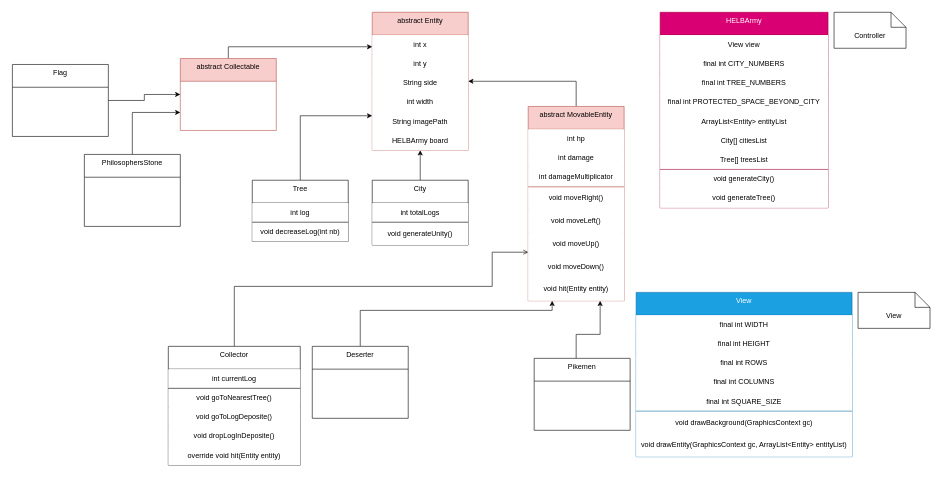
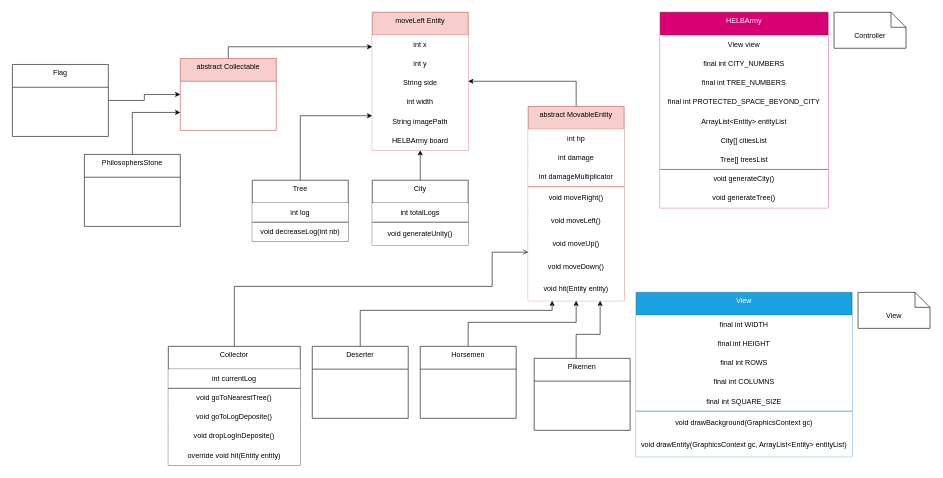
node "abstract Entity": label "abstract Entity" -> "moveLeft Entity"
edge "Horsemen" -> "abstract MovableEntity": added
node "Horsemen": added
